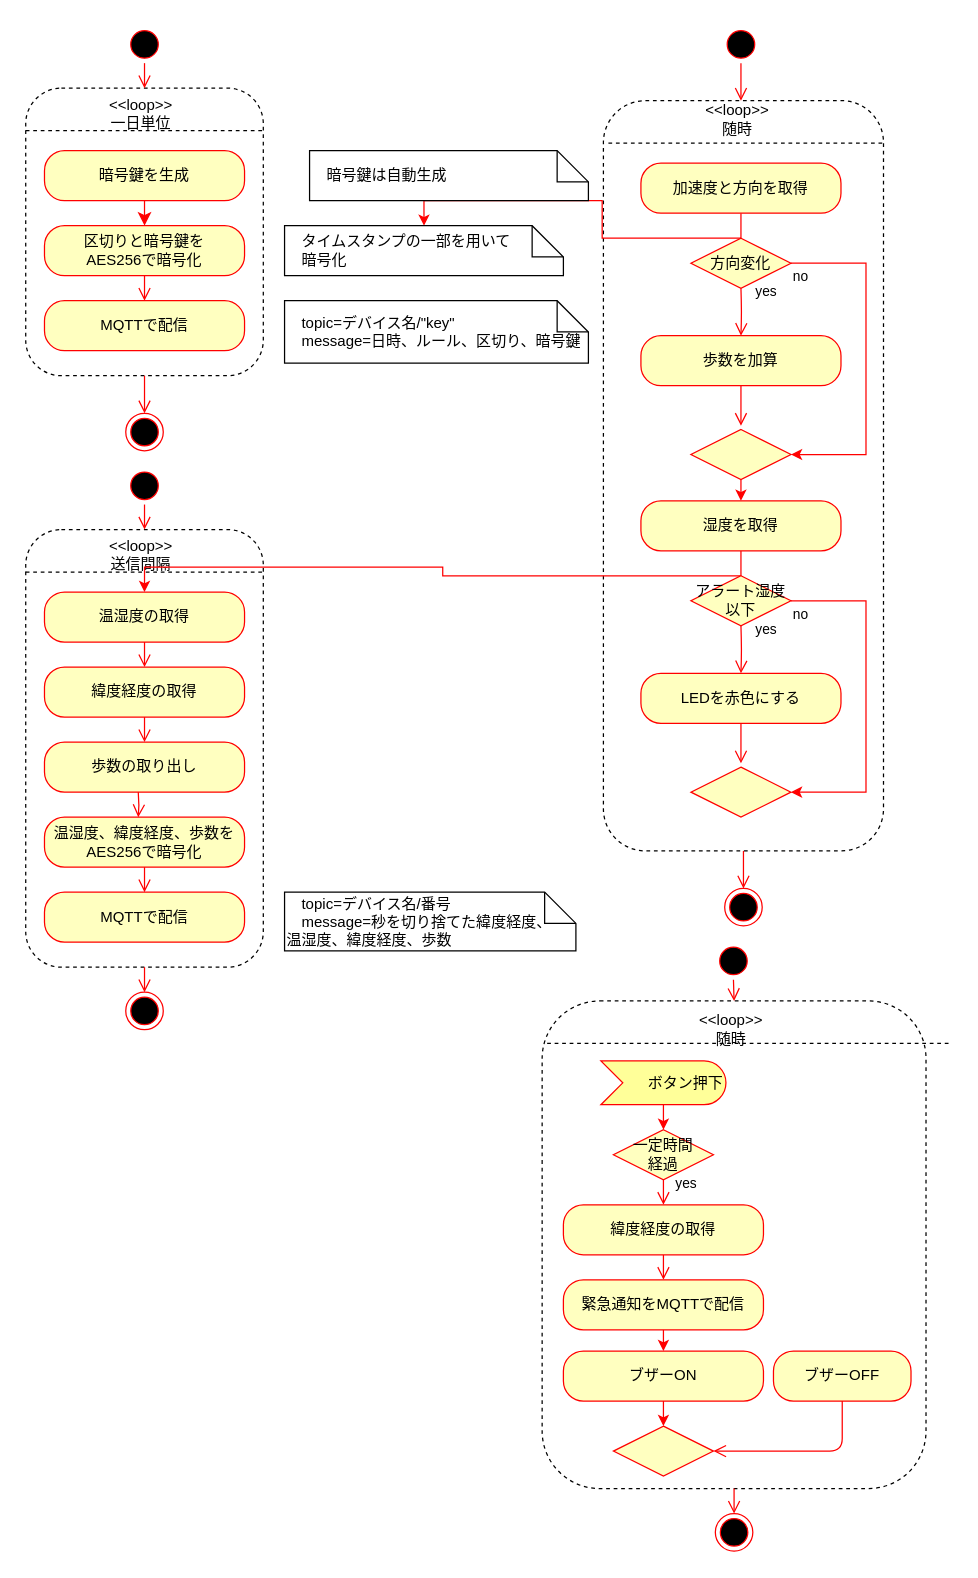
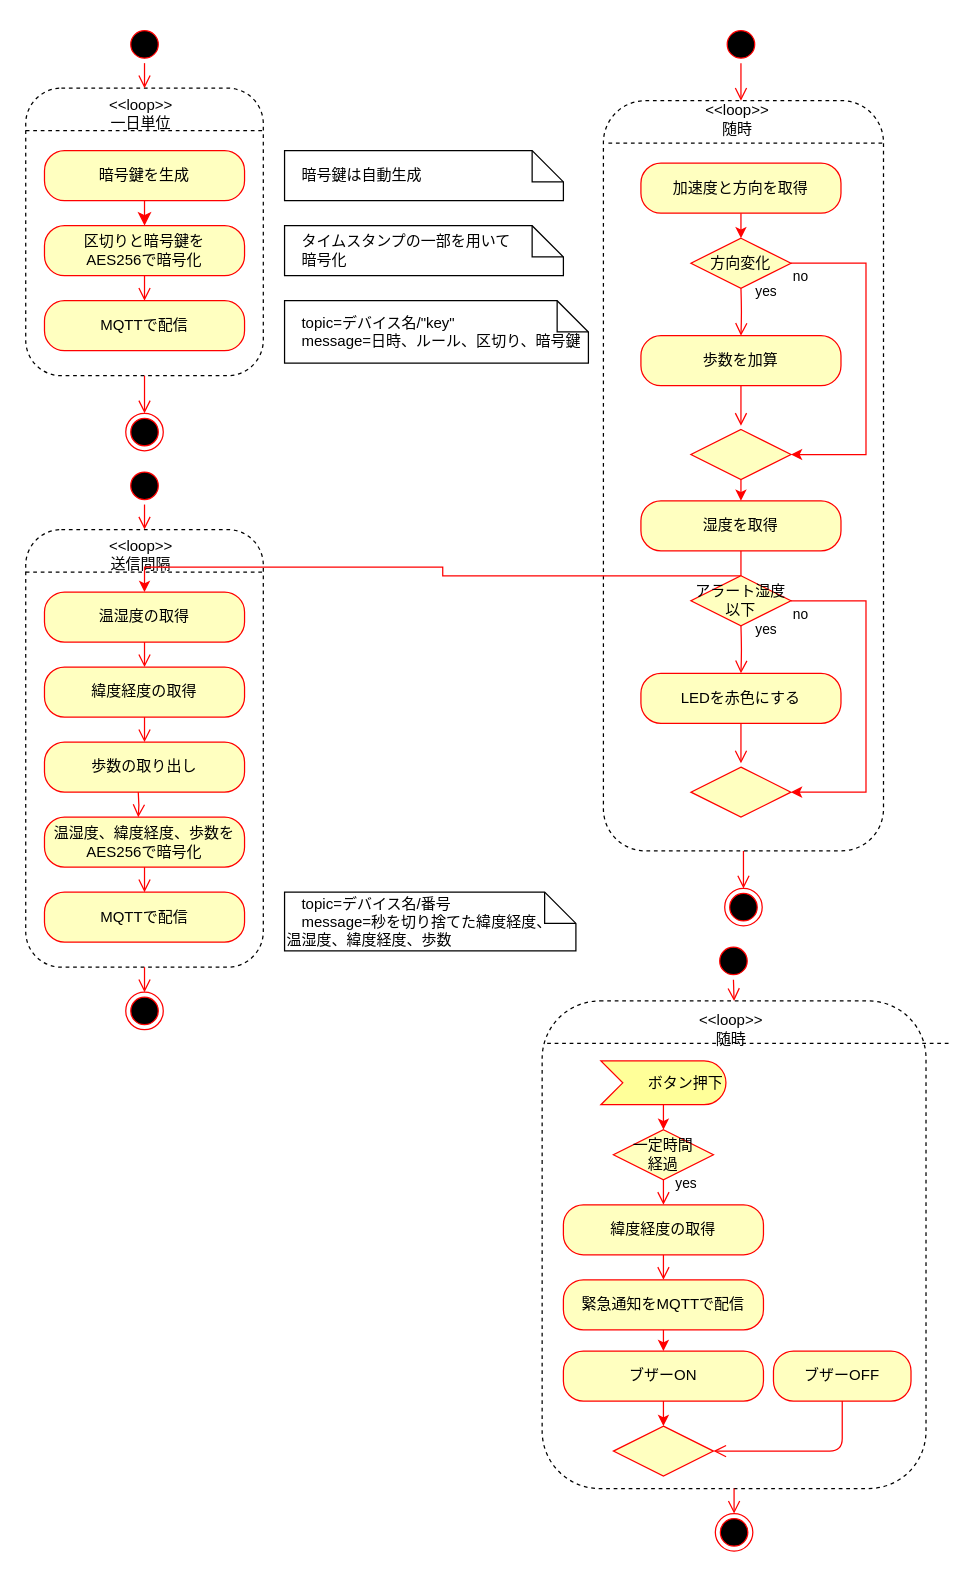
node "暗号鍵は自動生成": moved (449, 176) -> (424, 176)
edge "加速度と方向を取得" -> "タイムスタンプの一部を用いて 暗号化": now "加速度と方向を取得" -> "方向変化"
